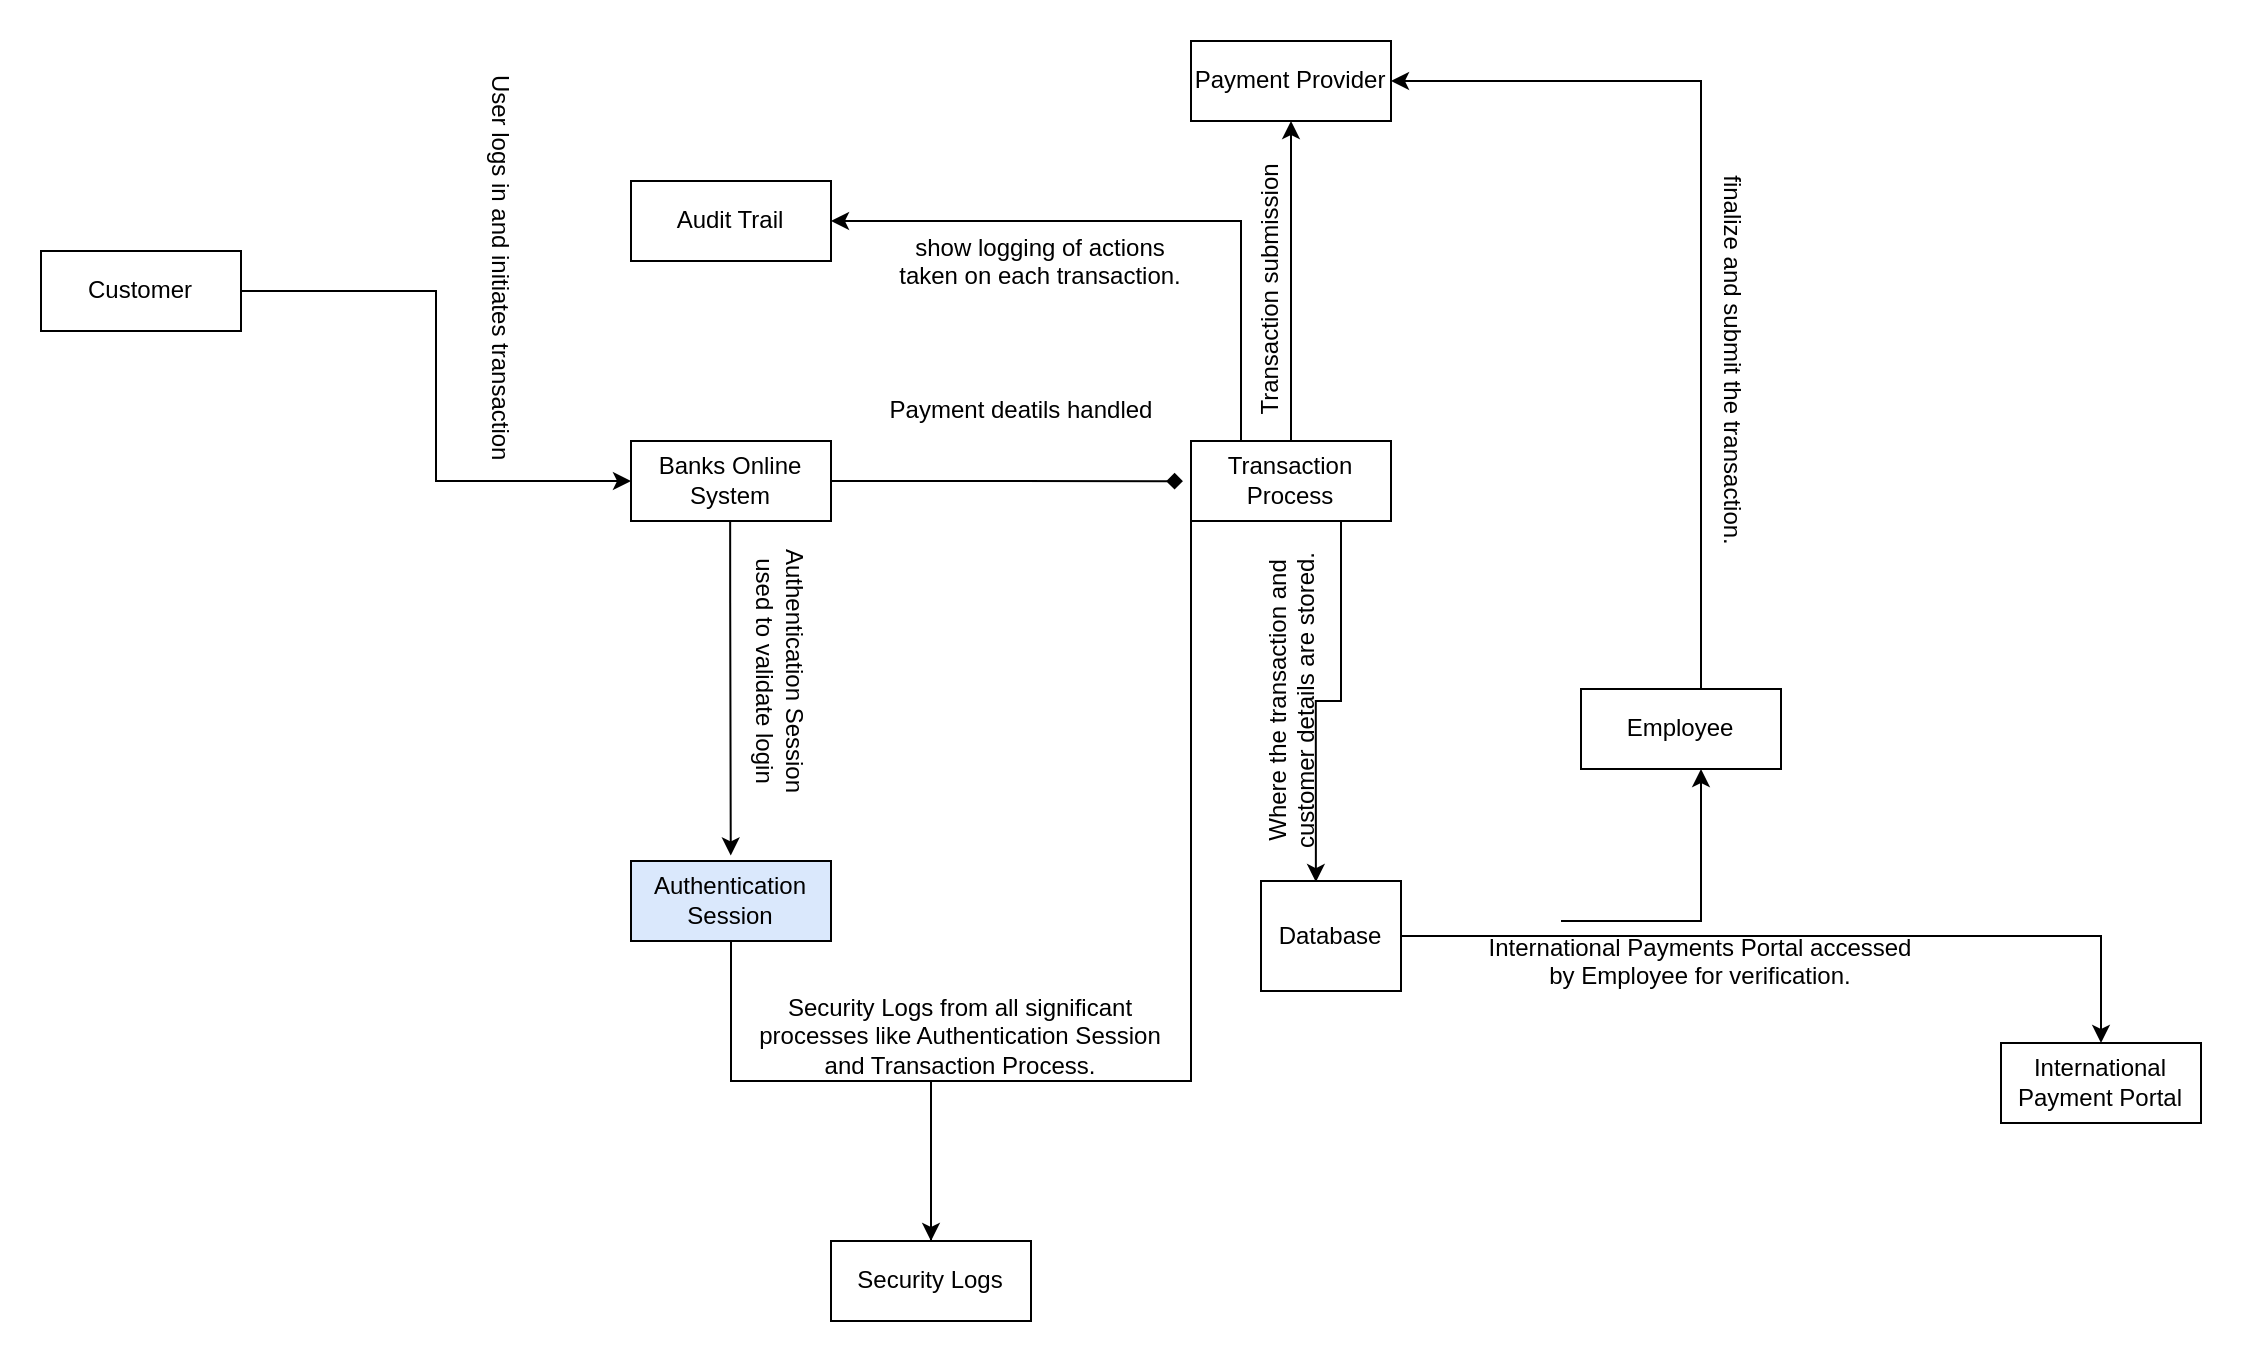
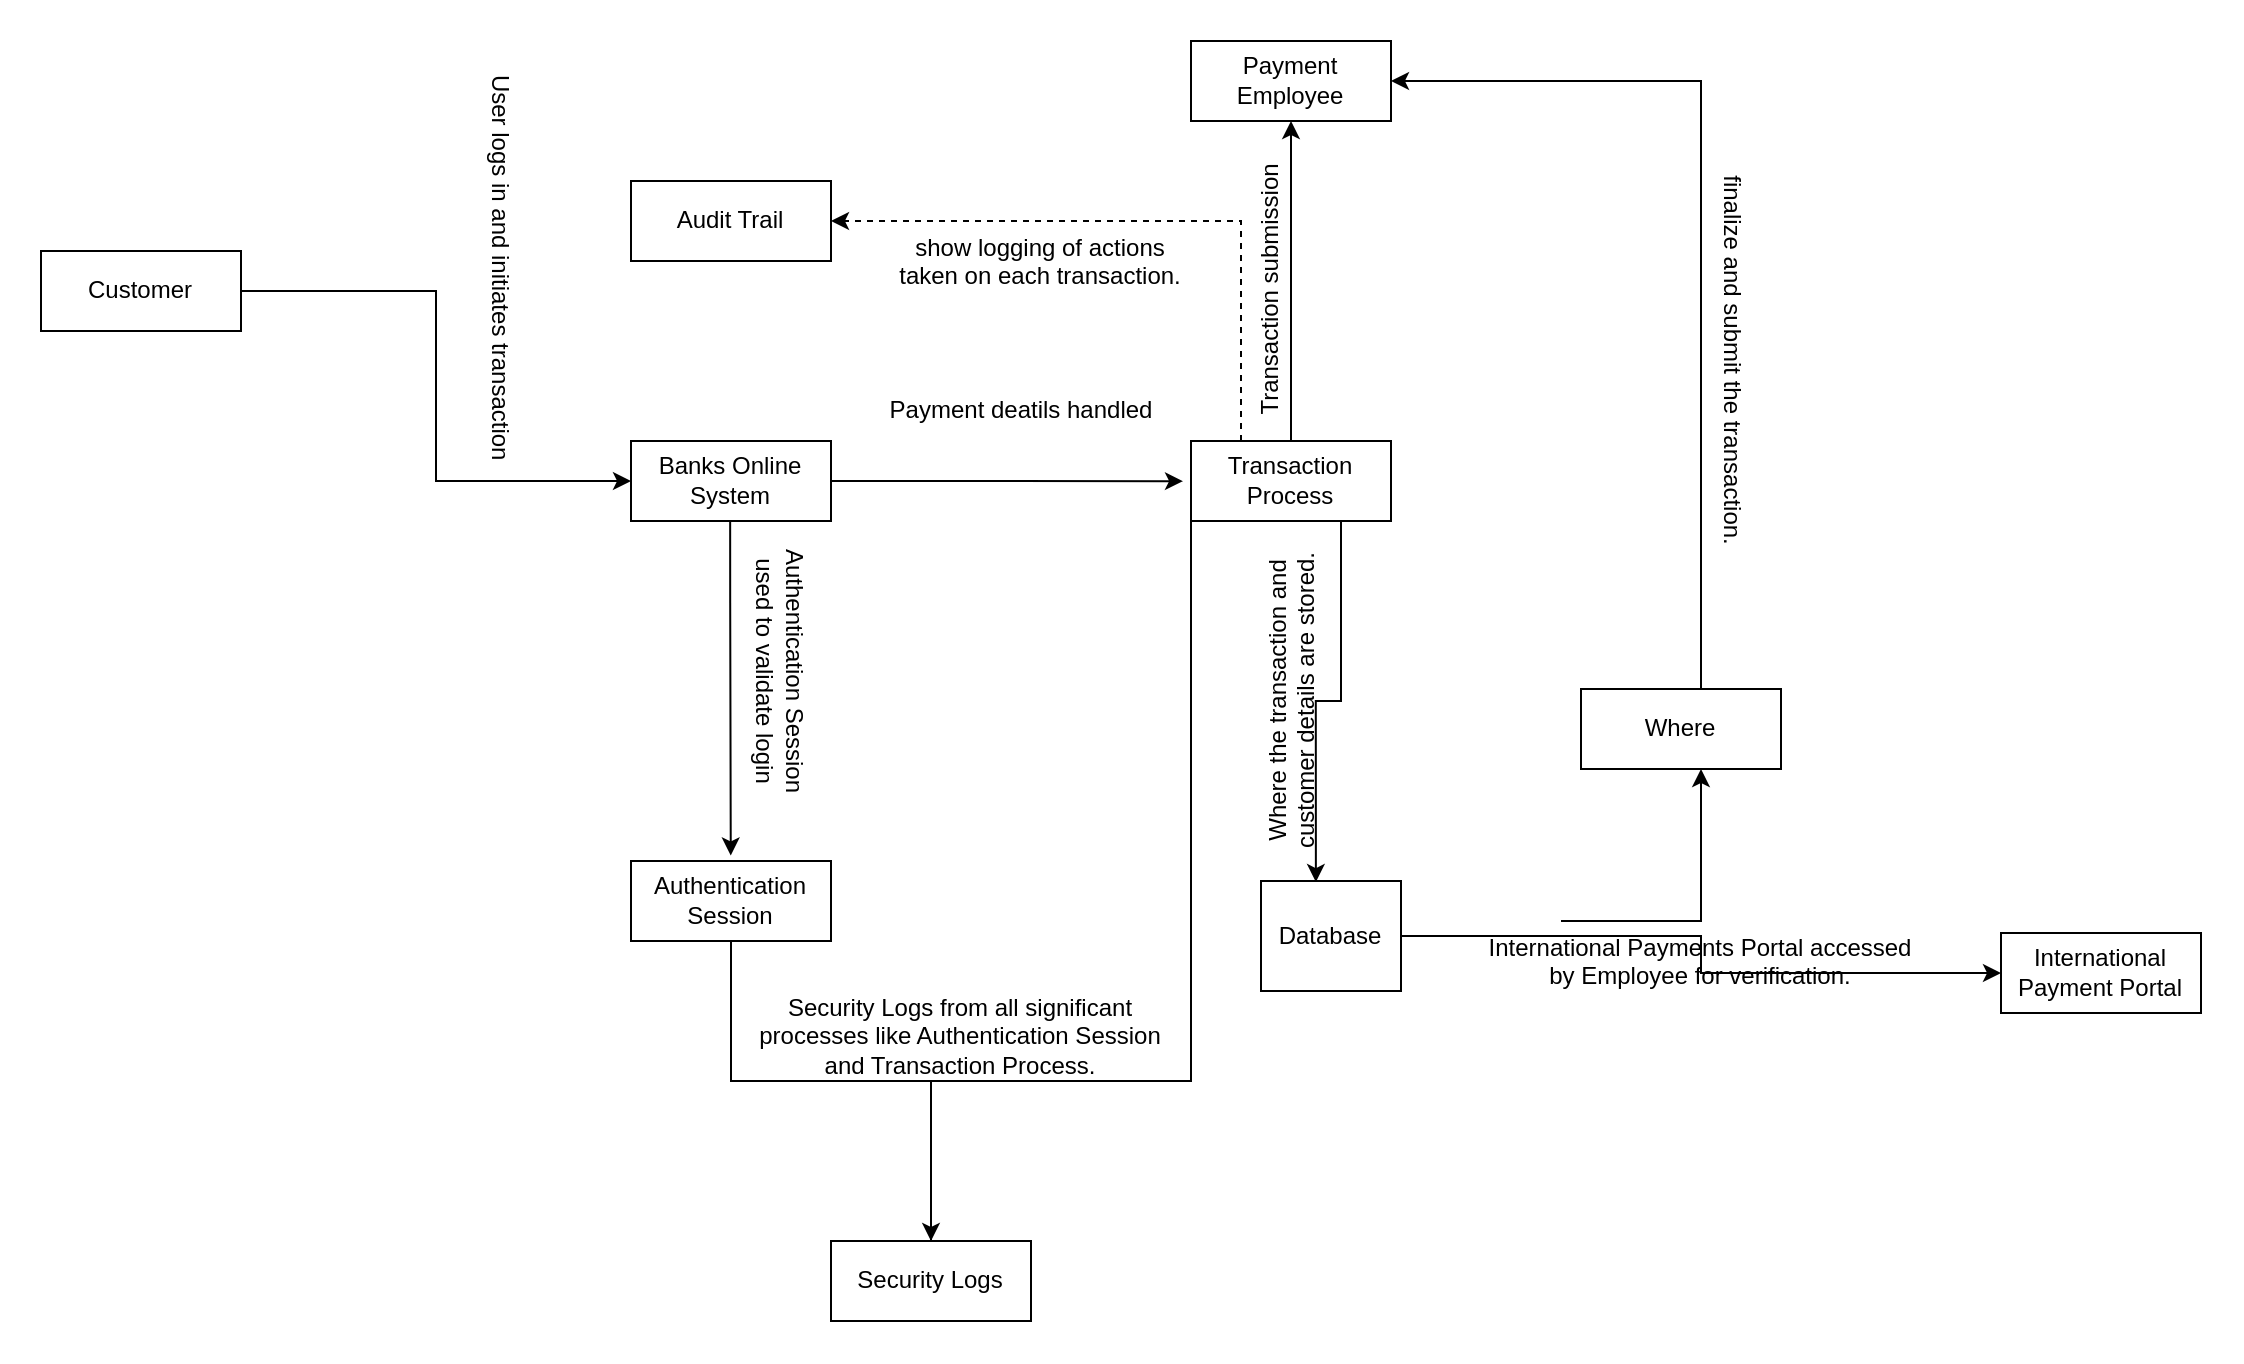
node "Payment Provider": label "Payment Provider" -> "Payment Employee"
edge "Transaction Process" -> "Audit Trail": style solid -> dashed
edge "Banks Online System" -> "Transaction Process": arrowhead diamond -> classic
node "Employee": label "Employee" -> "Where"
node "Authentication Session": fillcolor #dae8fc -> #ffffff
node "International Payment Portal": moved (2101, 1083) -> (2101, 973)
